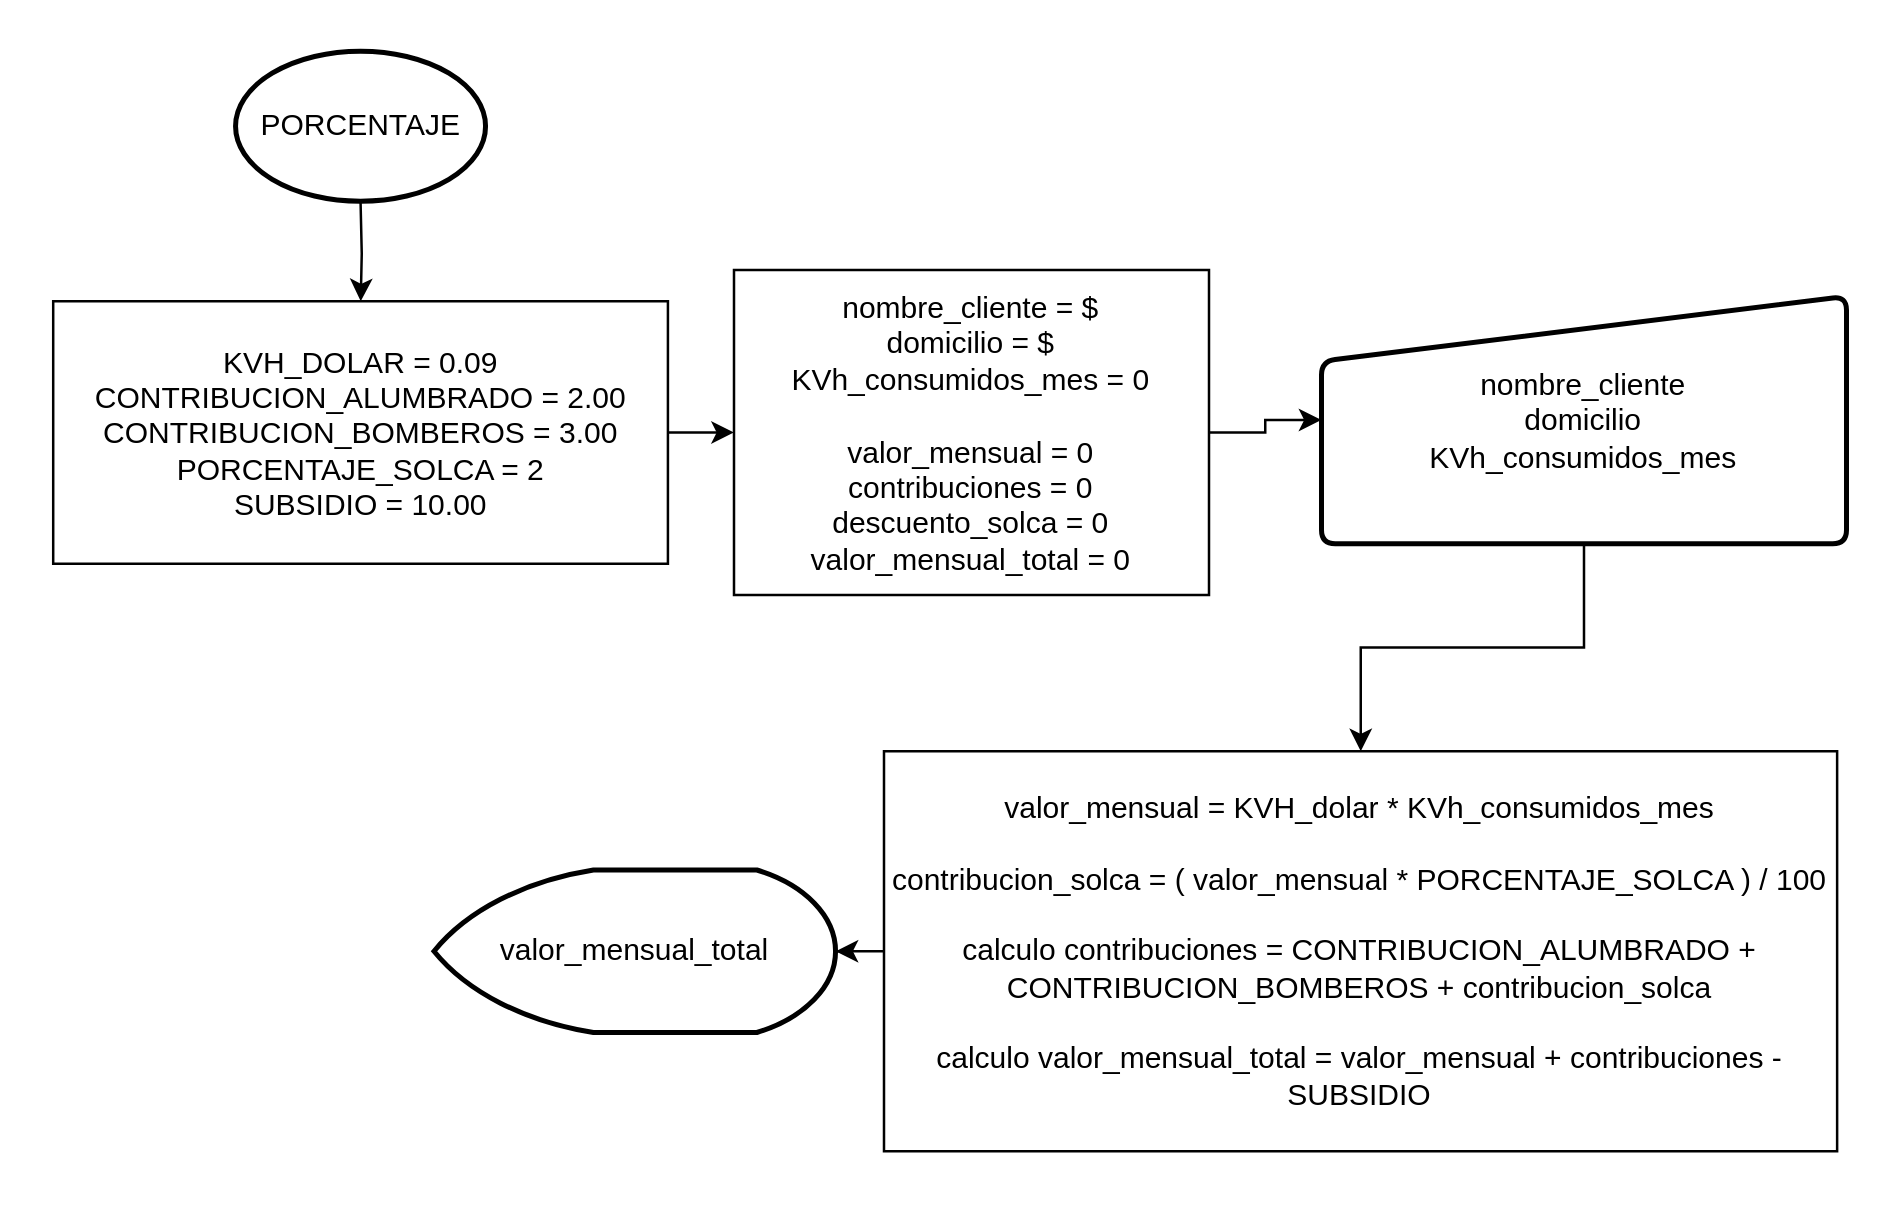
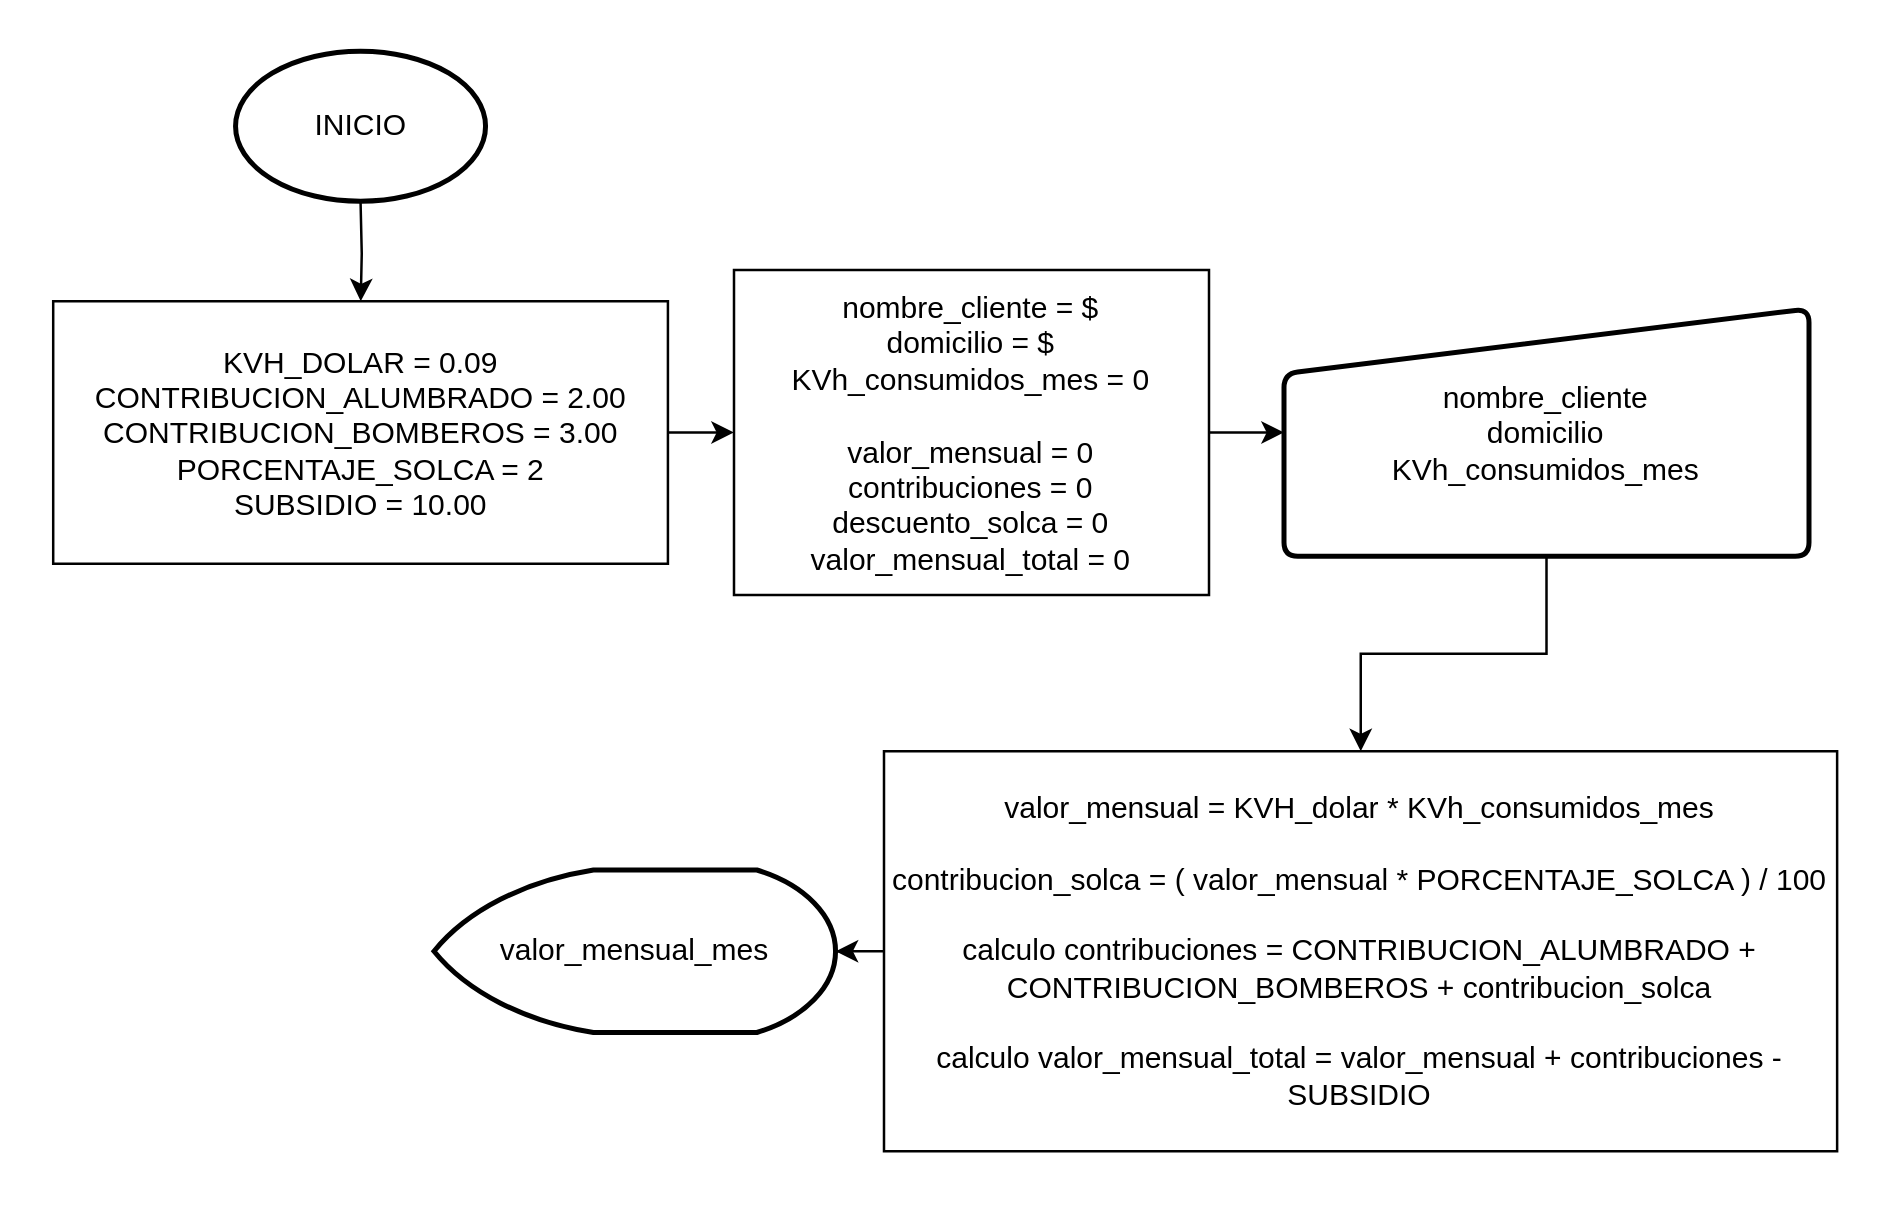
node "PORCENTAJE": label "PORCENTAJE" -> "INICIO"
node "nombre_cliente domicilio KVh_consumidos_mes": moved (1584, 420) -> (1546, 433)
node "valor_mensual_total": label "valor_mensual_total" -> "valor_mensual_mes"
